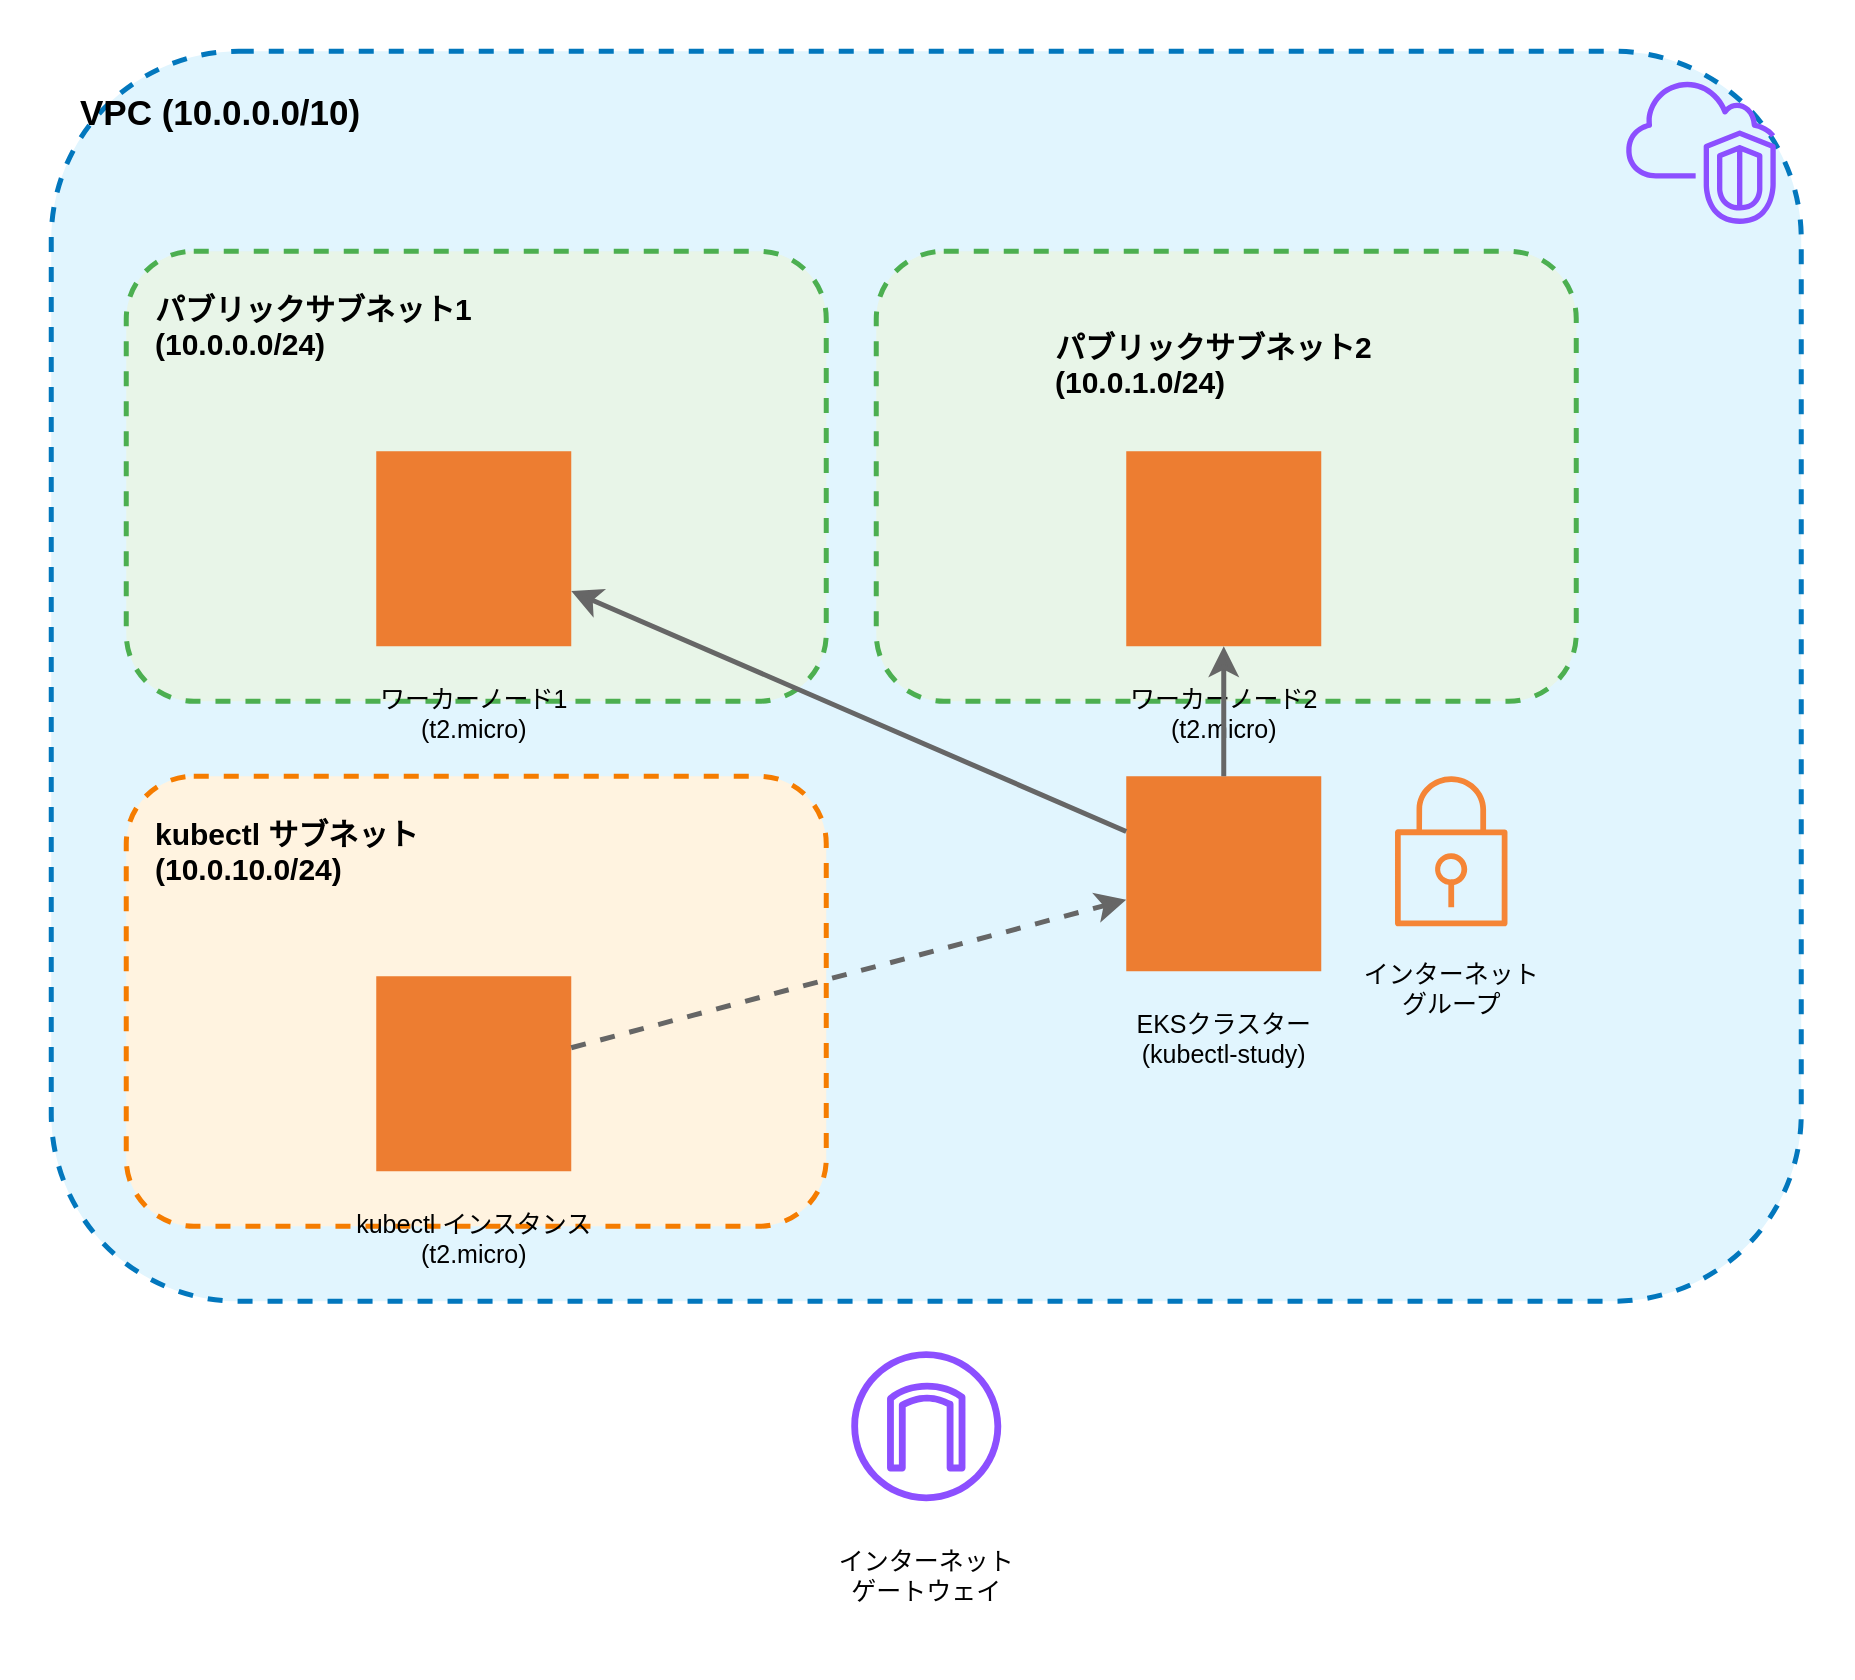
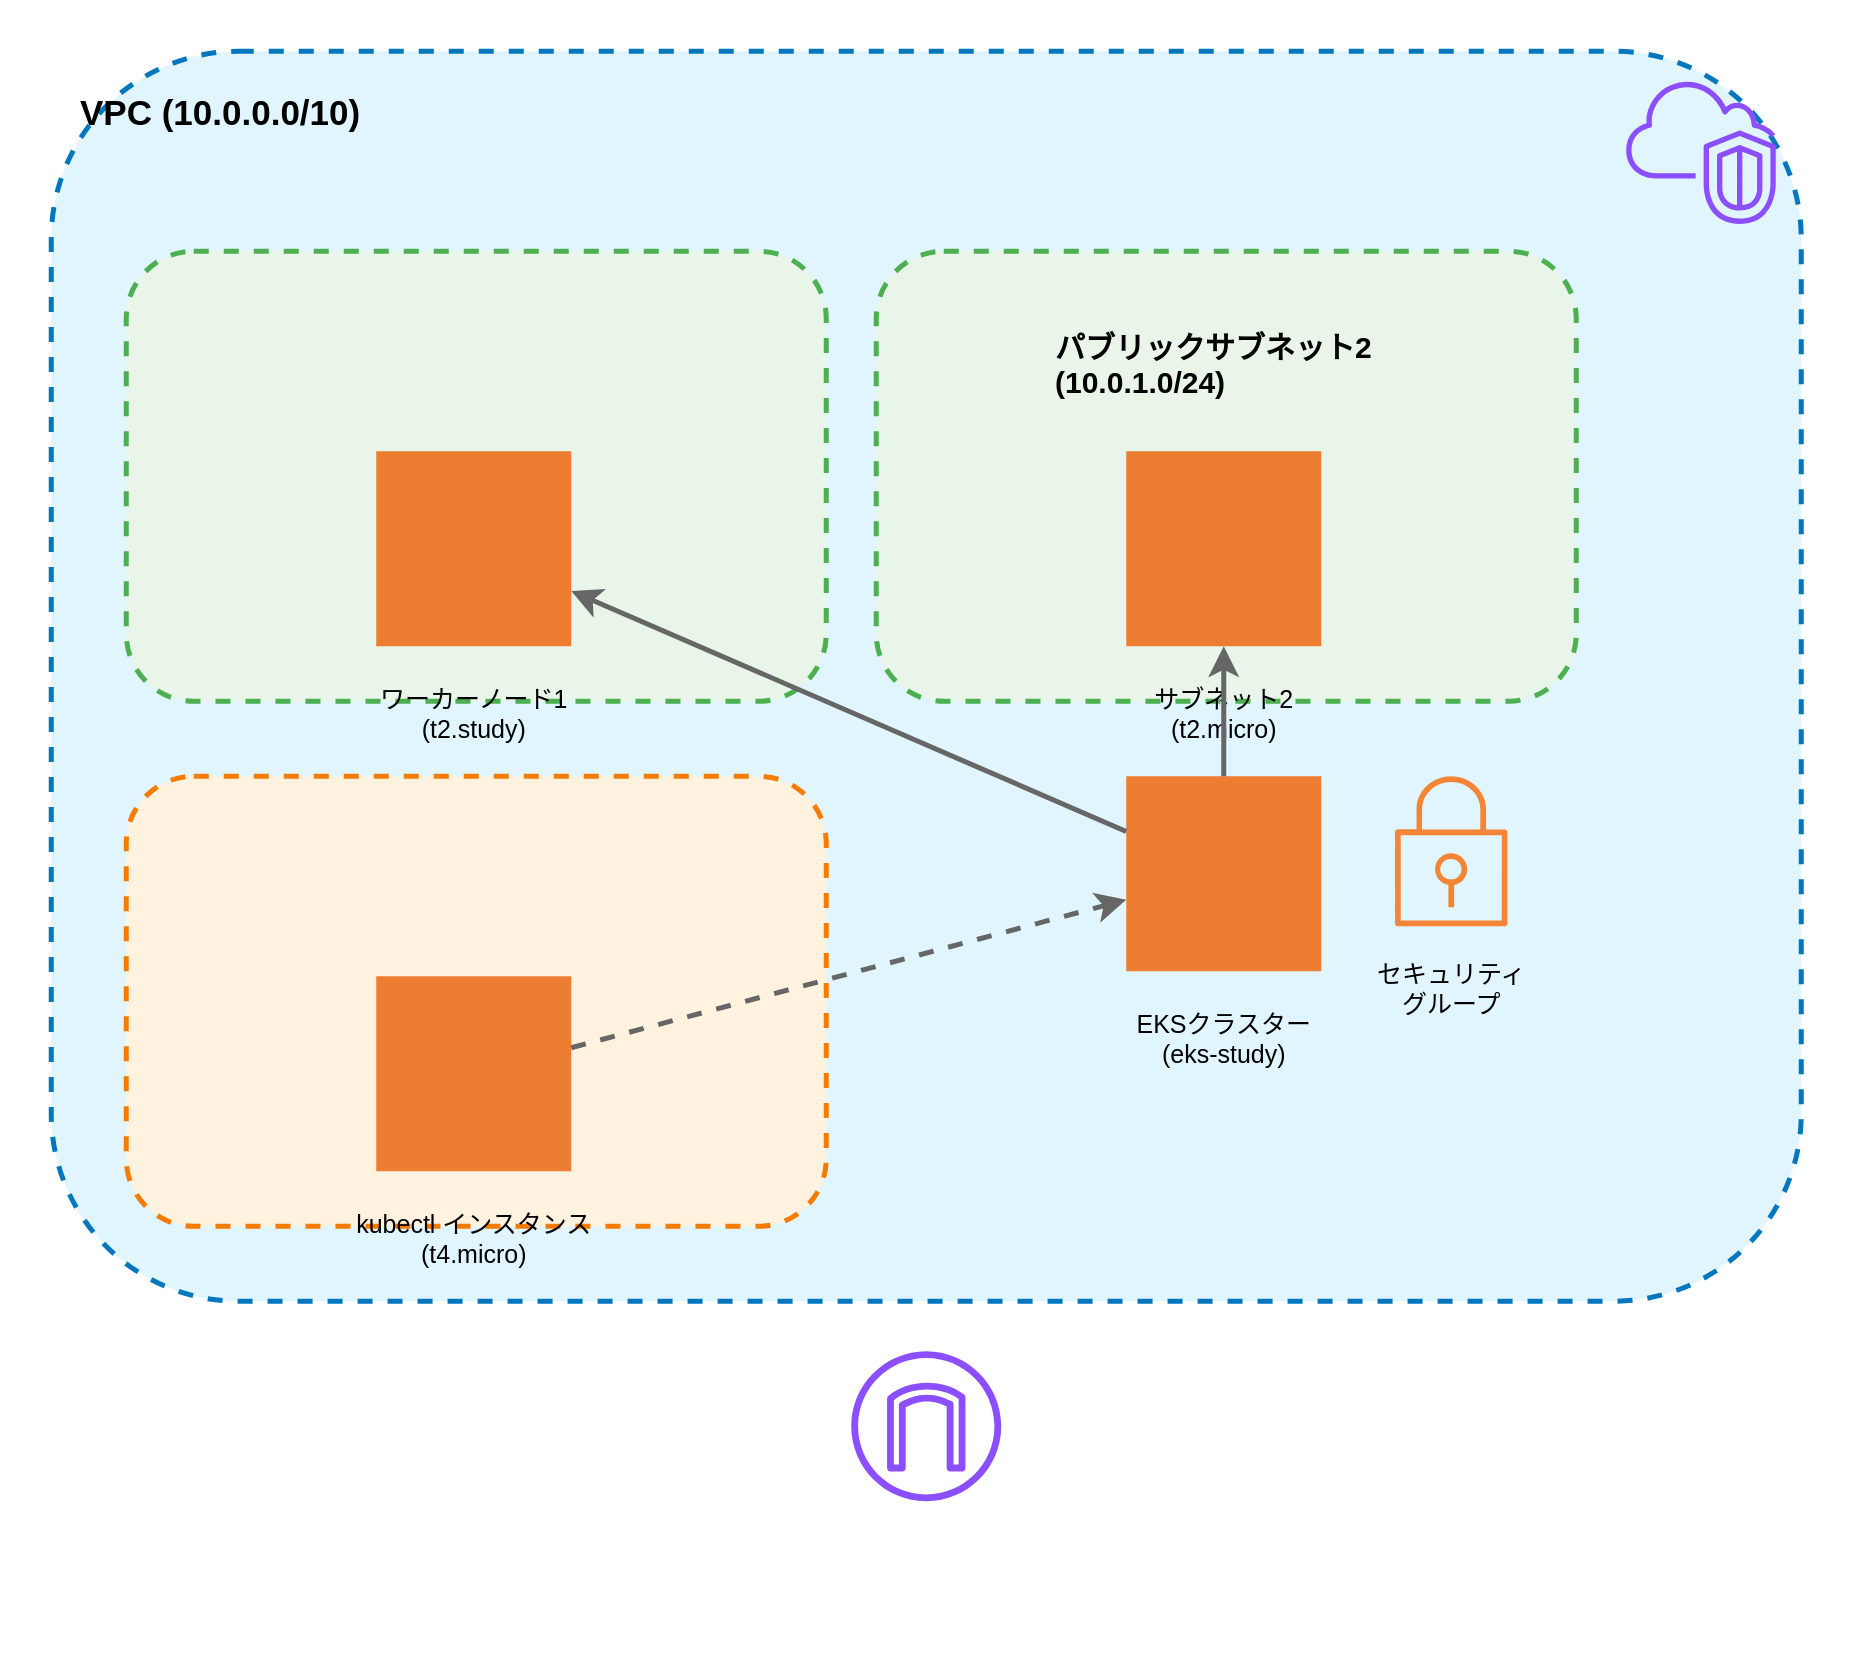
node "パブリックサブネット1 (10.0.0.0/24)": removed
node "ワーカーノード1 (t2.micro)": label "ワーカーノード1 (t2.micro)" -> "ワーカーノード1 (t2.study)"
node "ワーカーノード2 (t2.micro)": label "ワーカーノード2 (t2.micro)" -> "サブネット2 (t2.micro)"
node "kubectl サブネット (10.0.10.0/24)": removed
node "インターネット グループ": label "インターネット グループ" -> "セキュリティ グループ"
node "EKSクラスター (kubectl-study)": label "EKSクラスター (kubectl-study)" -> "EKSクラスター (eks-study)"
node "kubectl インスタンス (t2.micro)": label "kubectl インスタンス (t2.micro)" -> "kubectl インスタンス (t4.micro)"
node "インターネット ゲートウェイ": removed
